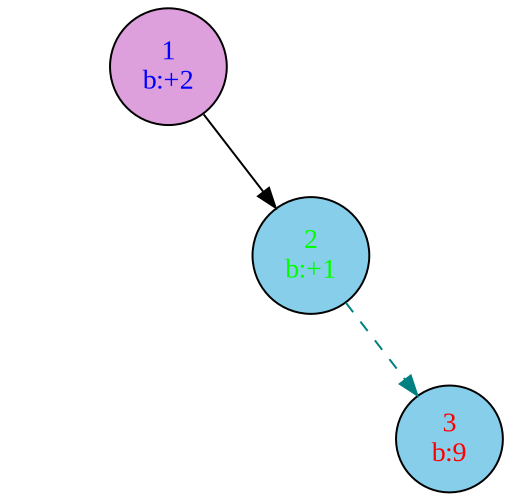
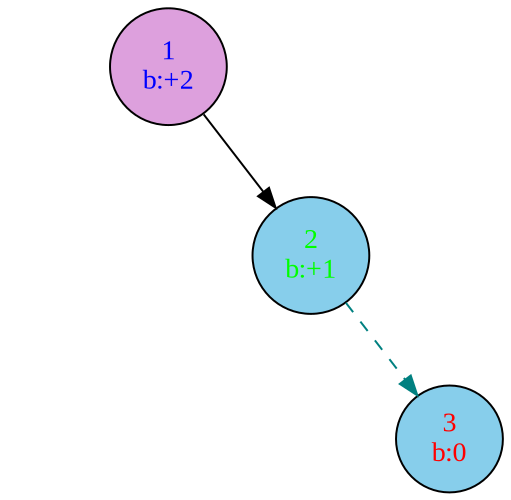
node "3 b:9": label "3 b:9" -> "3 b:0"
